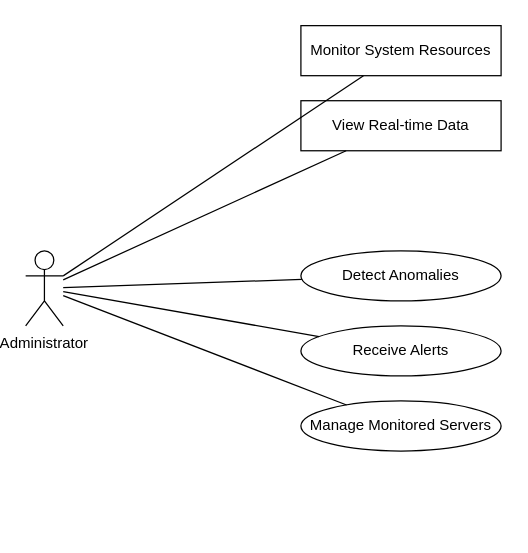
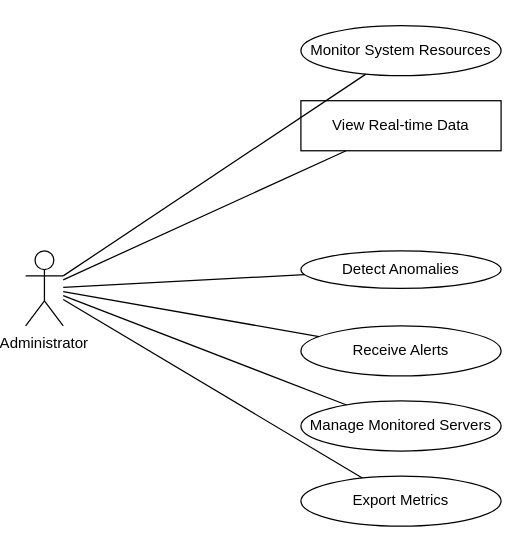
node "Monitor System Resources": shape rectangle -> ellipse
node "Detect Anomalies": size 200x50 -> 200x38
edge "Administrator" -- "Export Metrics": added
node "Export Metrics": added
